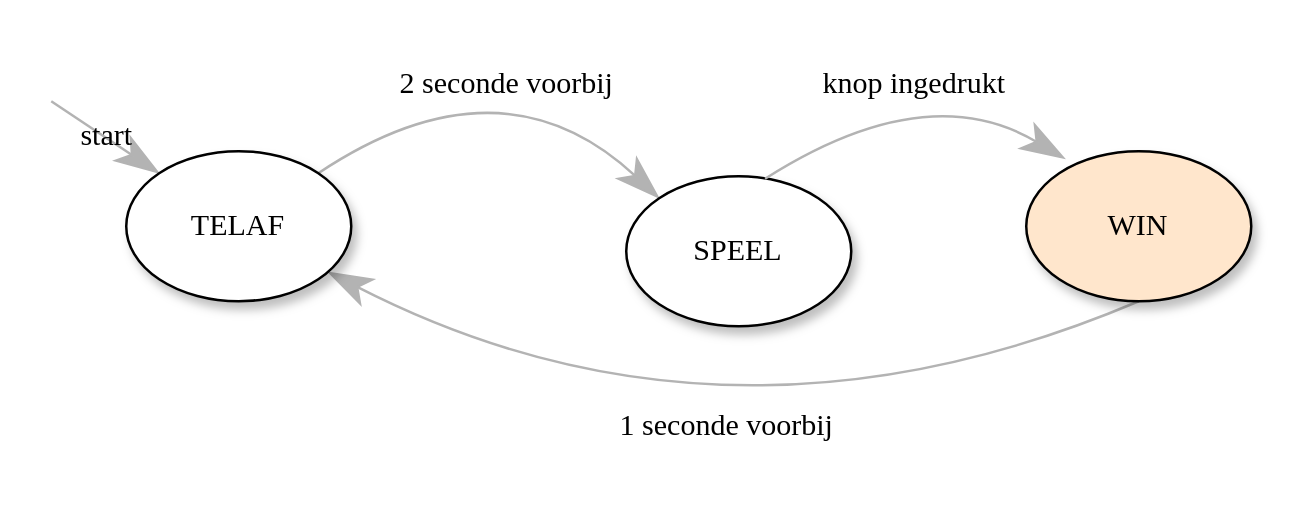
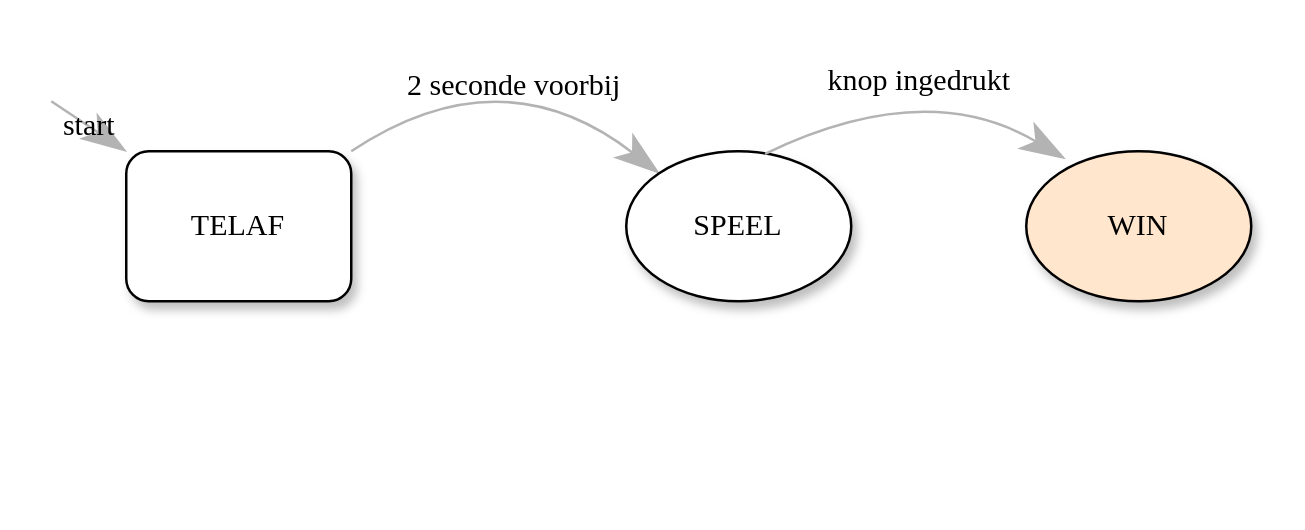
node "TELAF": shape ellipse -> rounded rectangle
node "SPEEL": moved (739, 251) -> (739, 226)
edge "WIN" -> "TELAF": removed, label "1 seconde voorbij"
